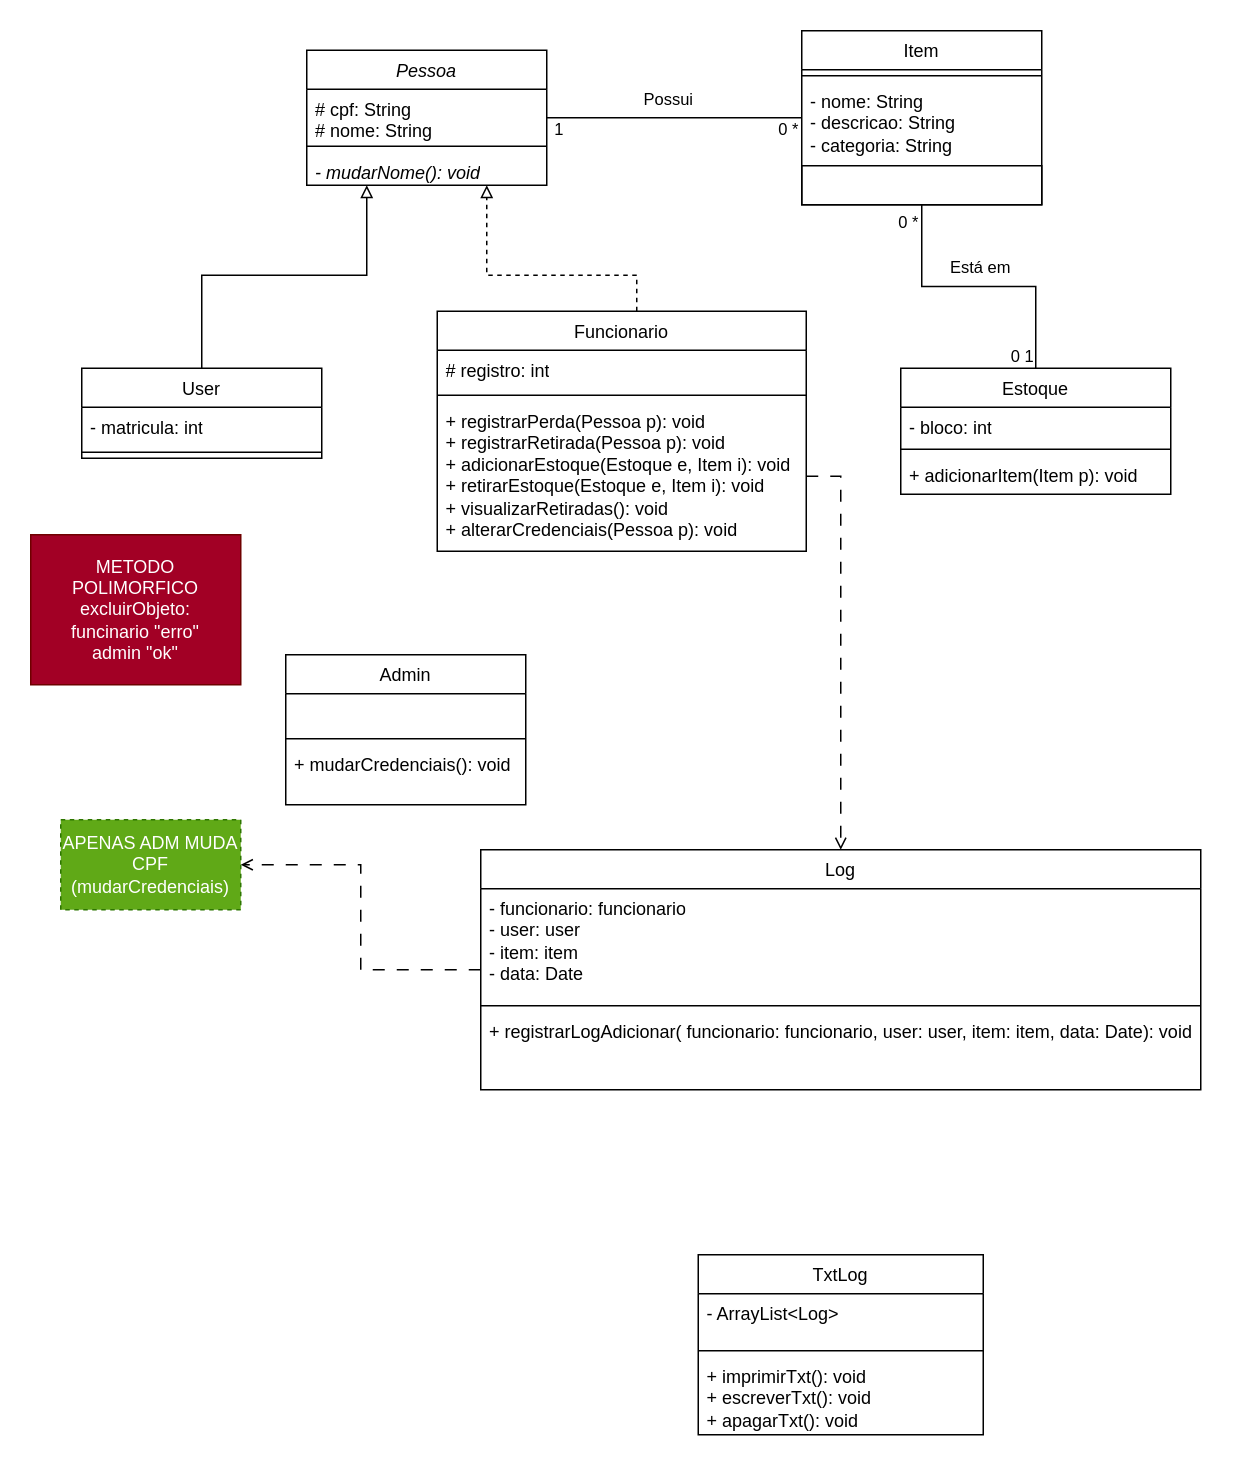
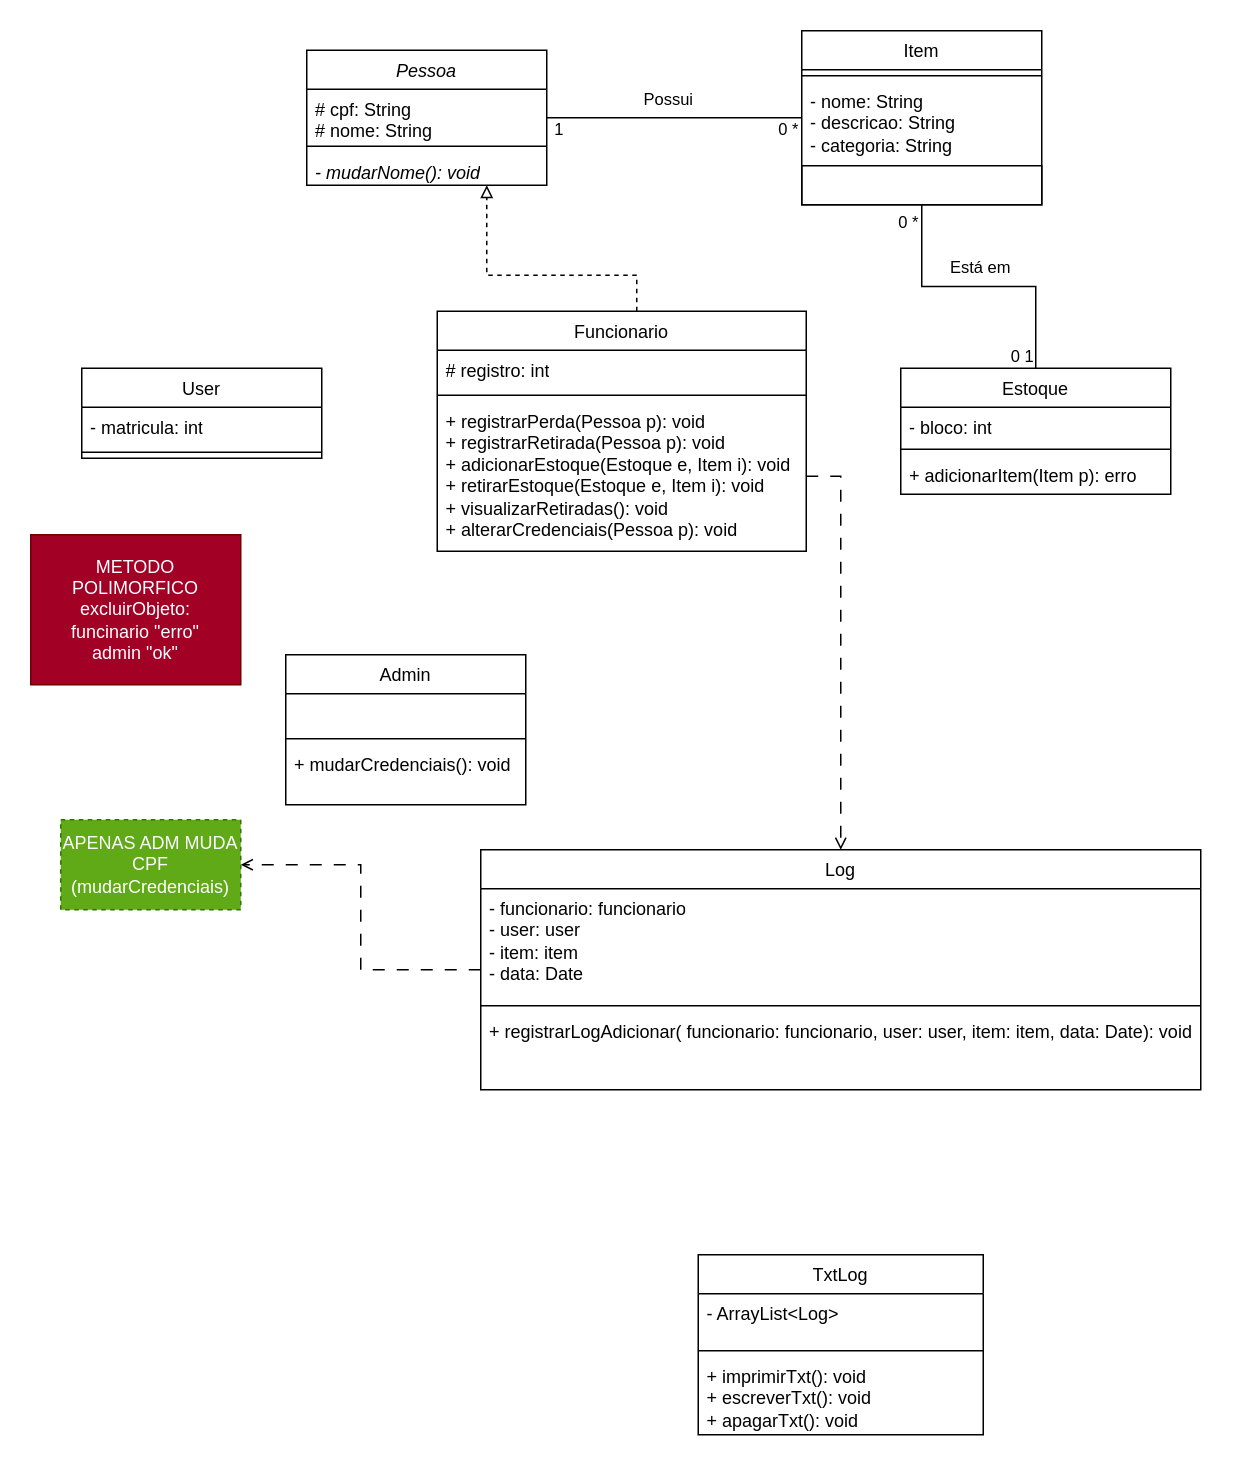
edge "User" -> "Pessoa": removed
node "+ adicionarItem(Item p): void": label "+ adicionarItem(Item p): void" -> "+ adicionarItem(Item p): erro"
